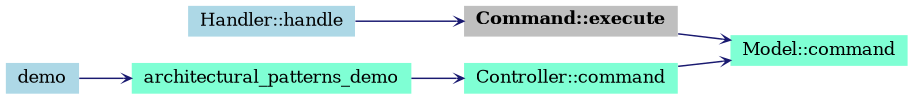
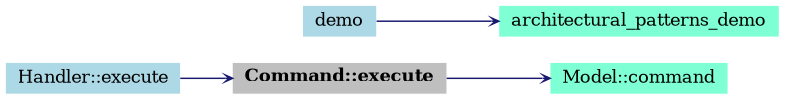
node "Handler::handle": label "Handler::handle" -> "Handler::execute"
node "Controller::command": removed
